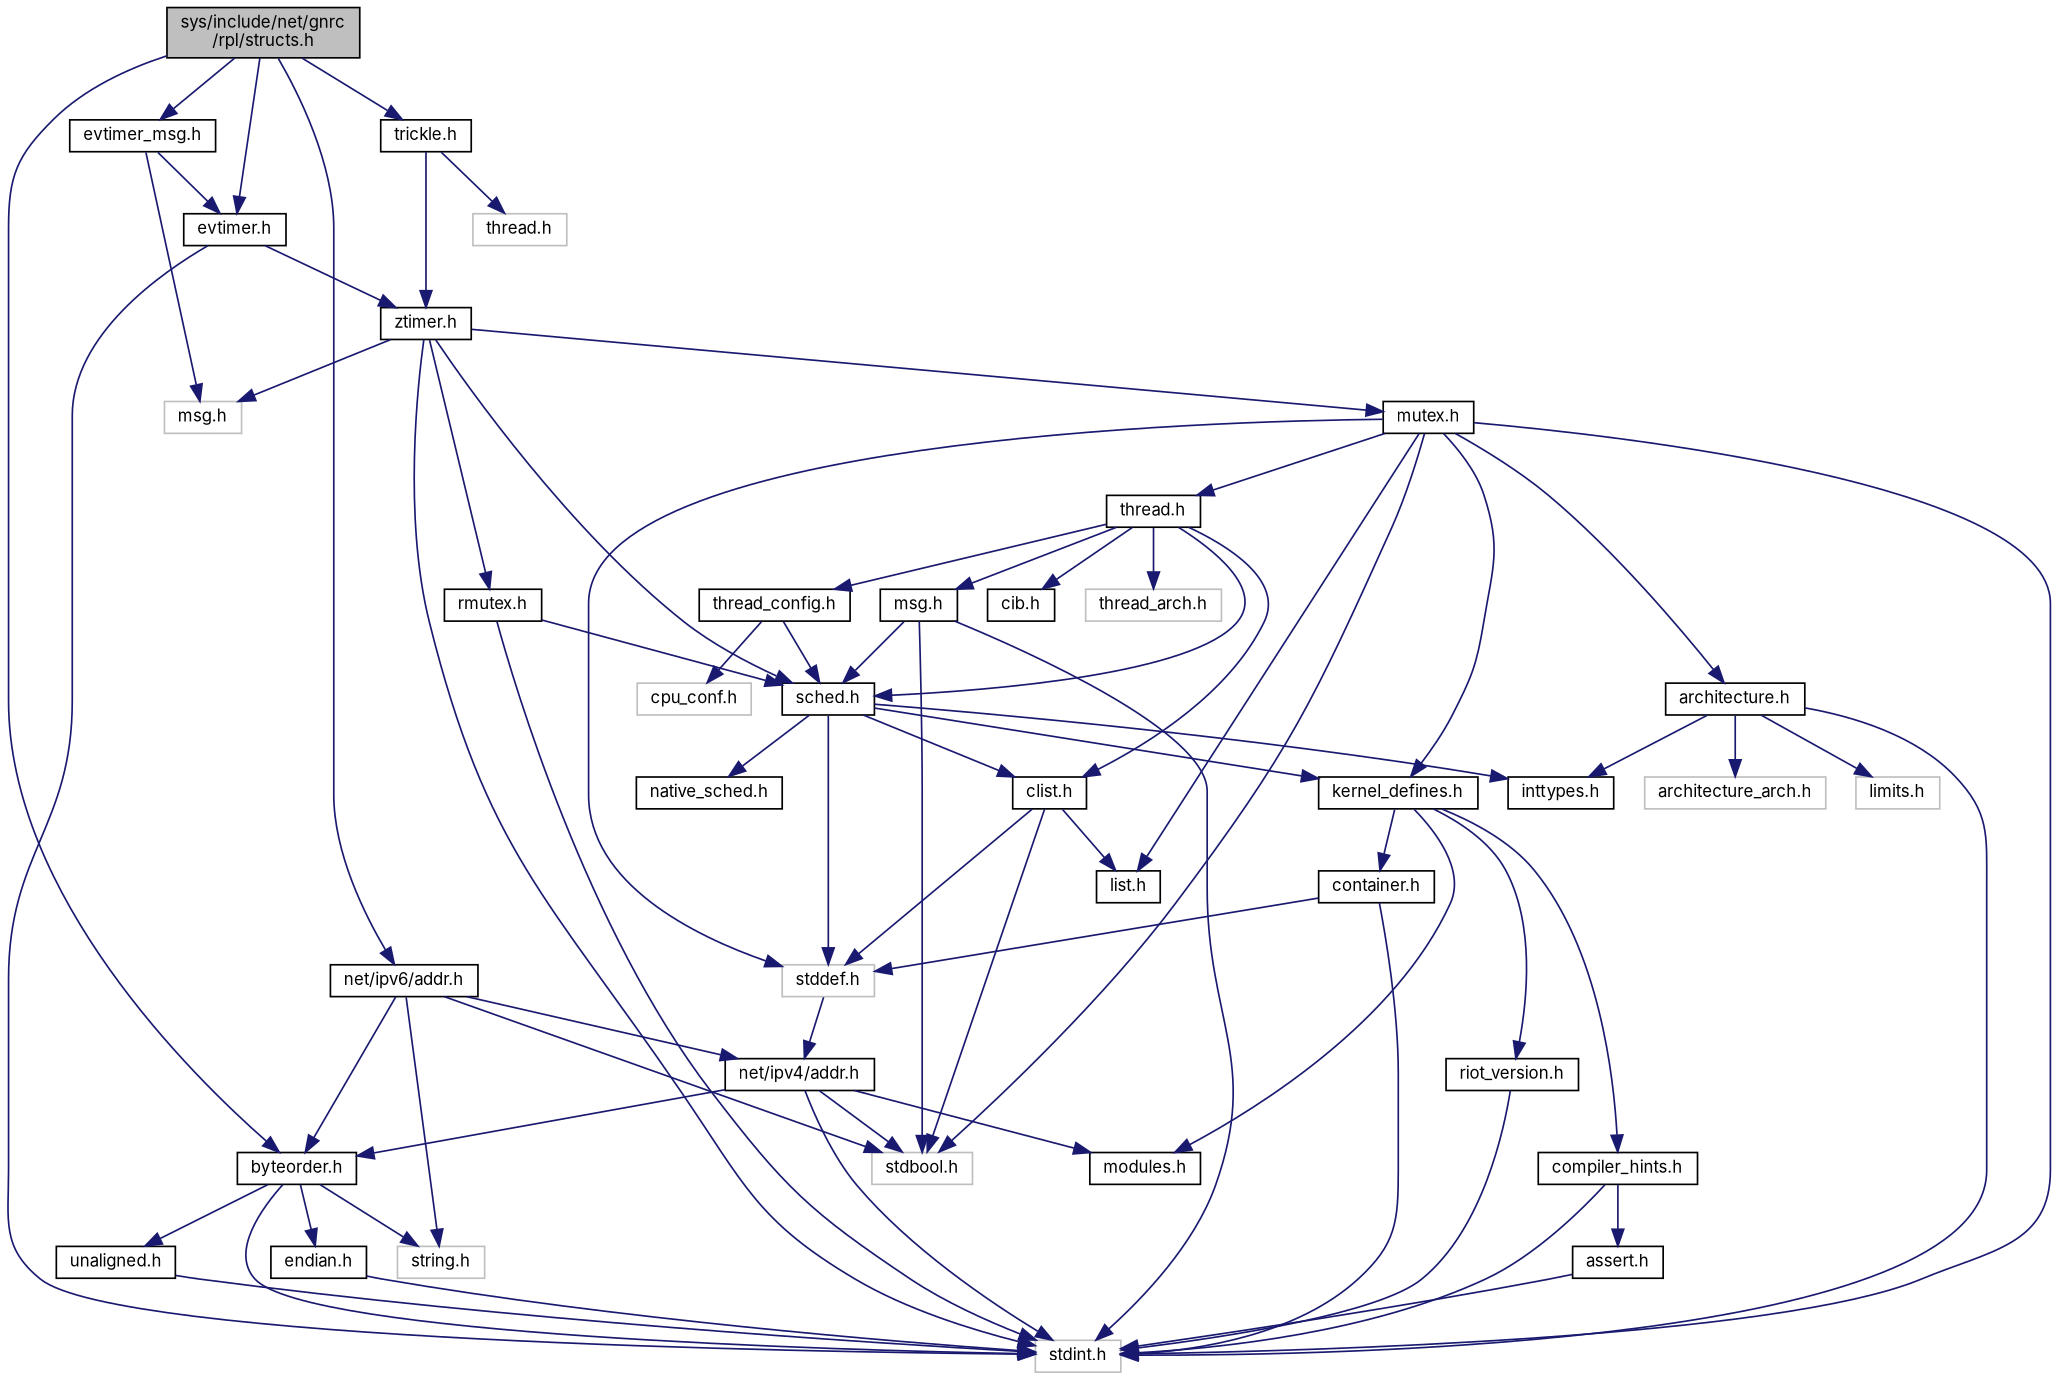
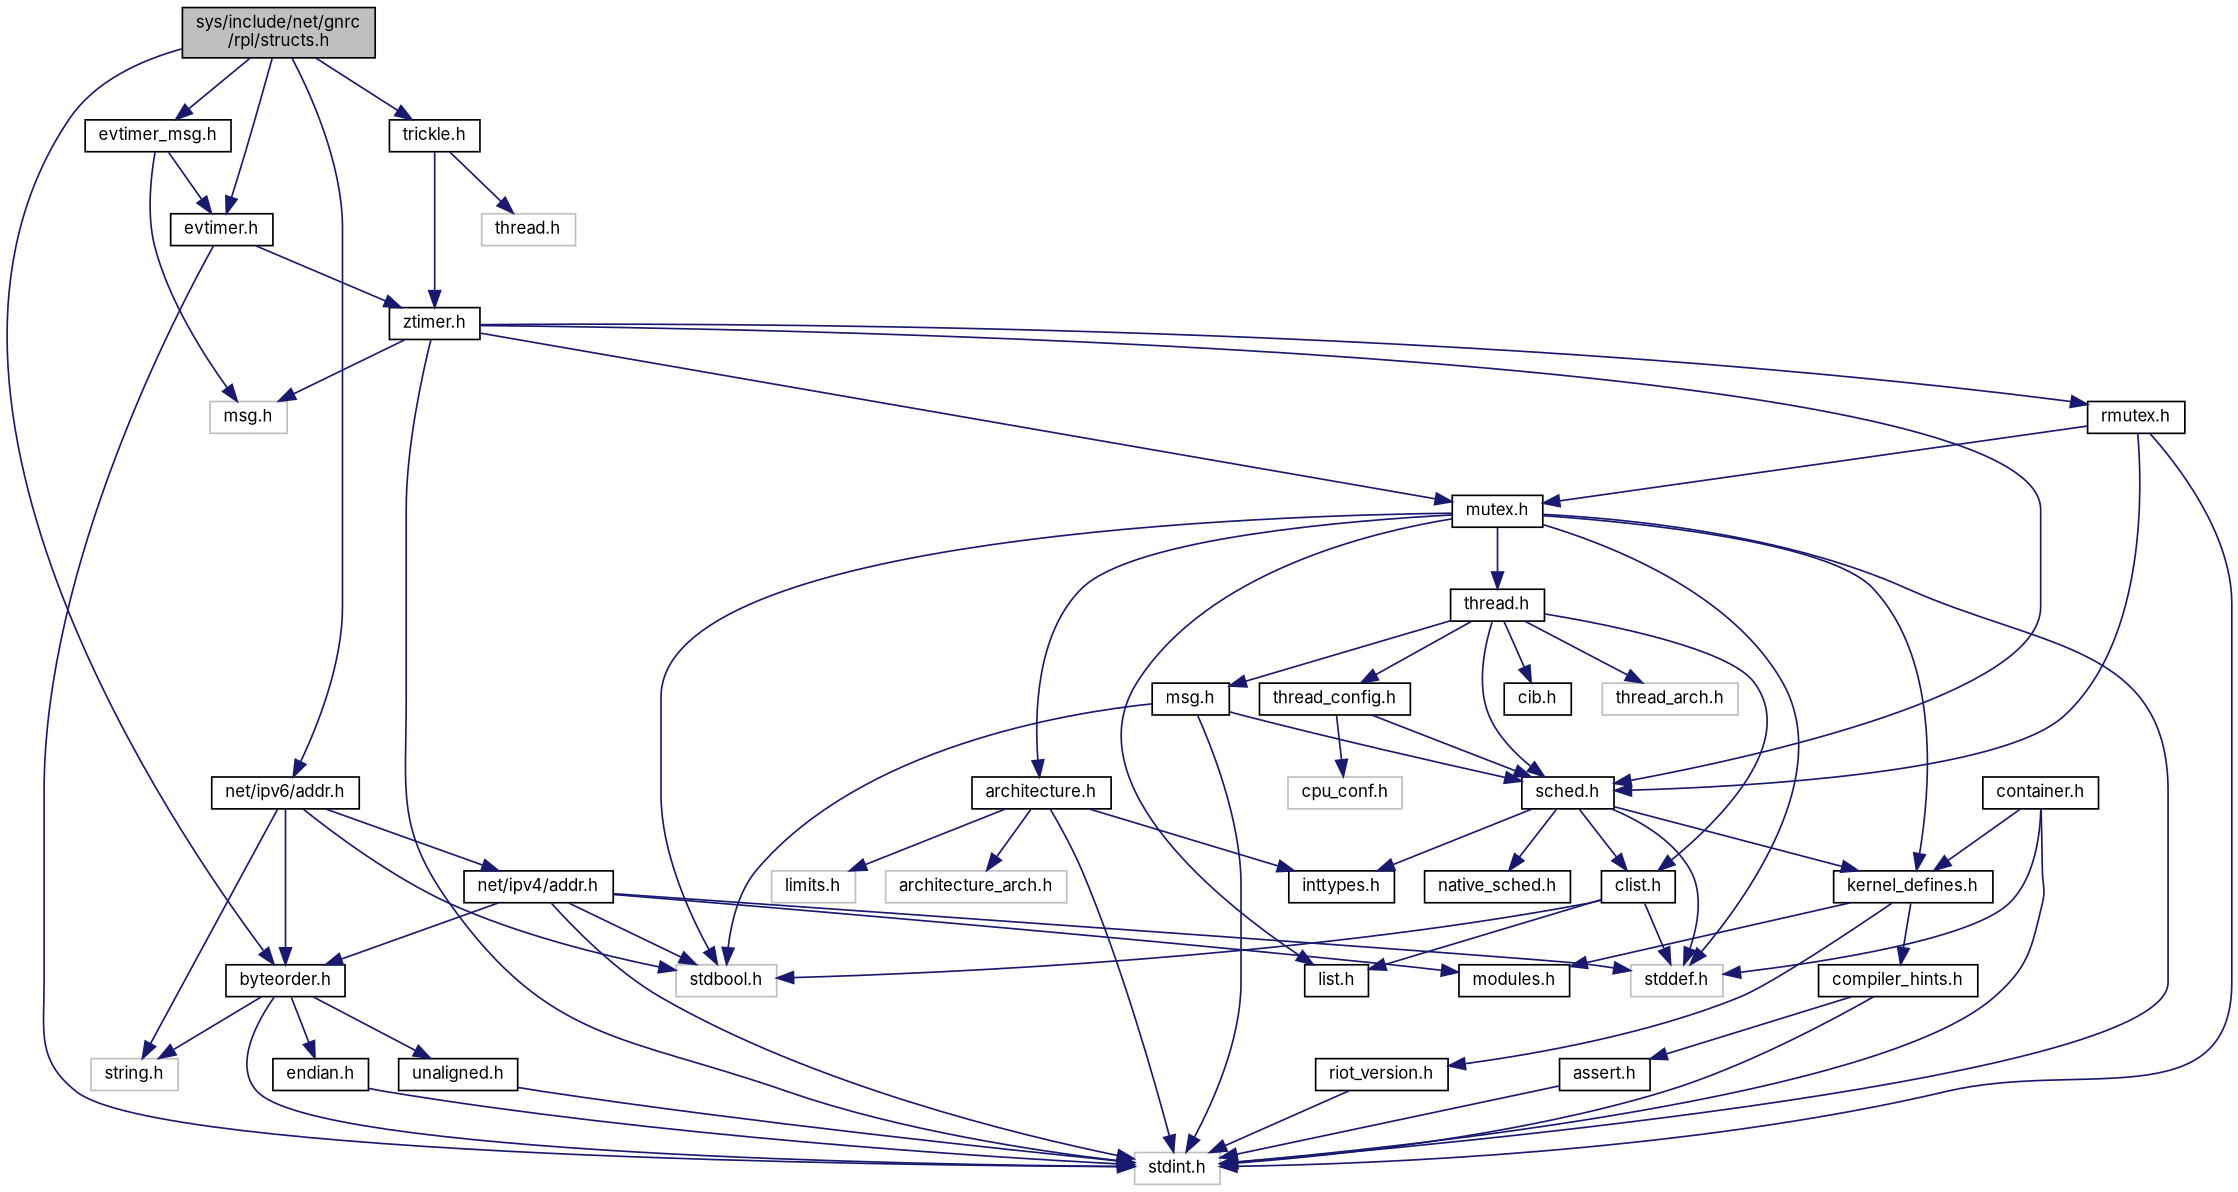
edge "rmutex.h" -> "mutex.h": added
edge "kernel_defines.h" -> "container.h": reversed
edge "stddef.h" -> "net/ipv4/addr.h": reversed
